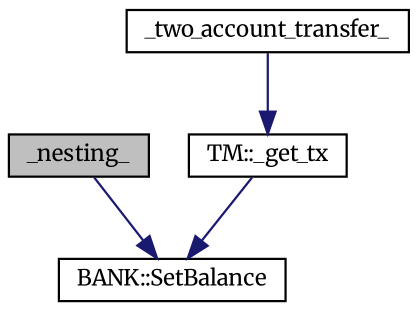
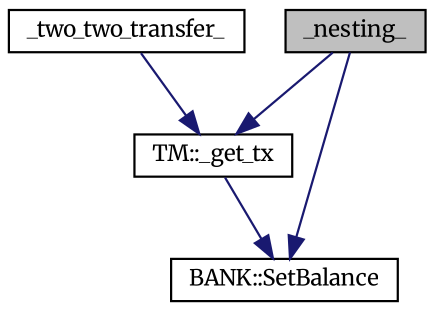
node "_two_account_transfer_": label "_two_account_transfer_" -> "_two_two_transfer_"
edge "_nesting_" -> "TM::_get_tx": added
